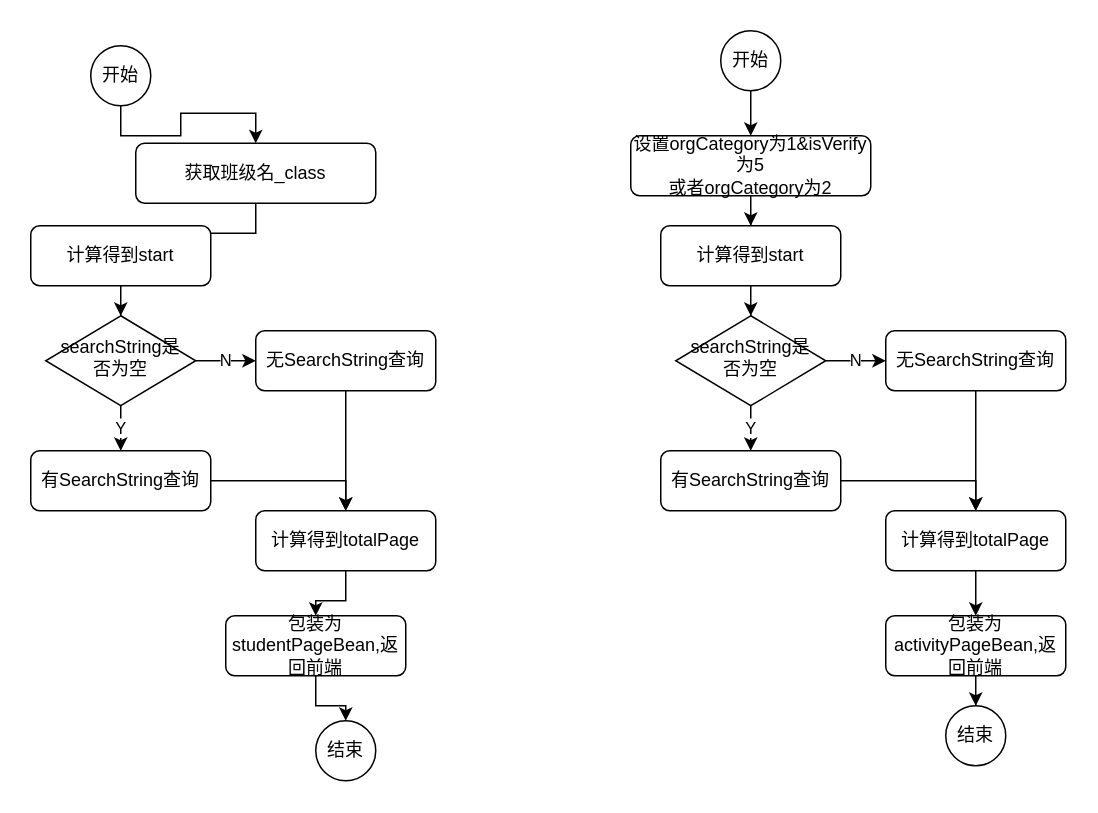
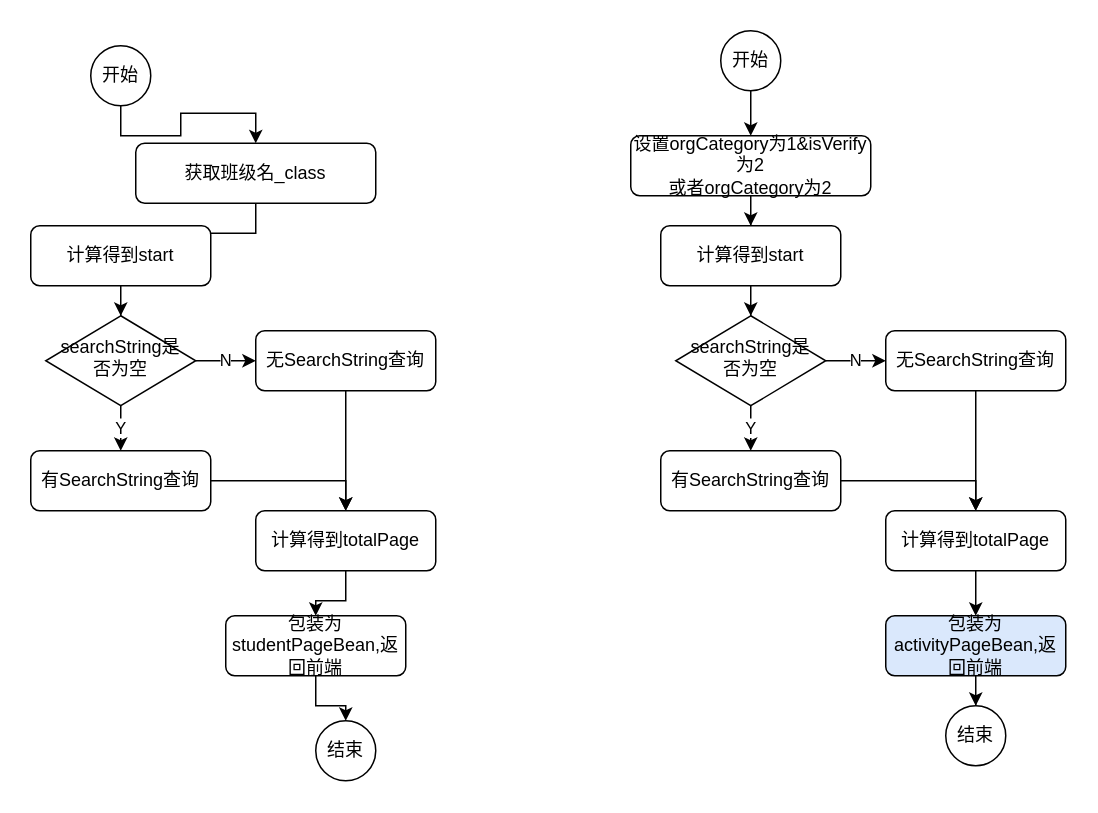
node "设置orgCategory为1&isVerify为5 或者orgCategory为2": label "设置orgCategory为1&isVerify为5 或者orgCategory为2" -> "设置orgCategory为1&isVerify为2 或者orgCategory为2"
node "包装为activityPageBean,返回前端": fillcolor #ffffff -> #dae8fc
